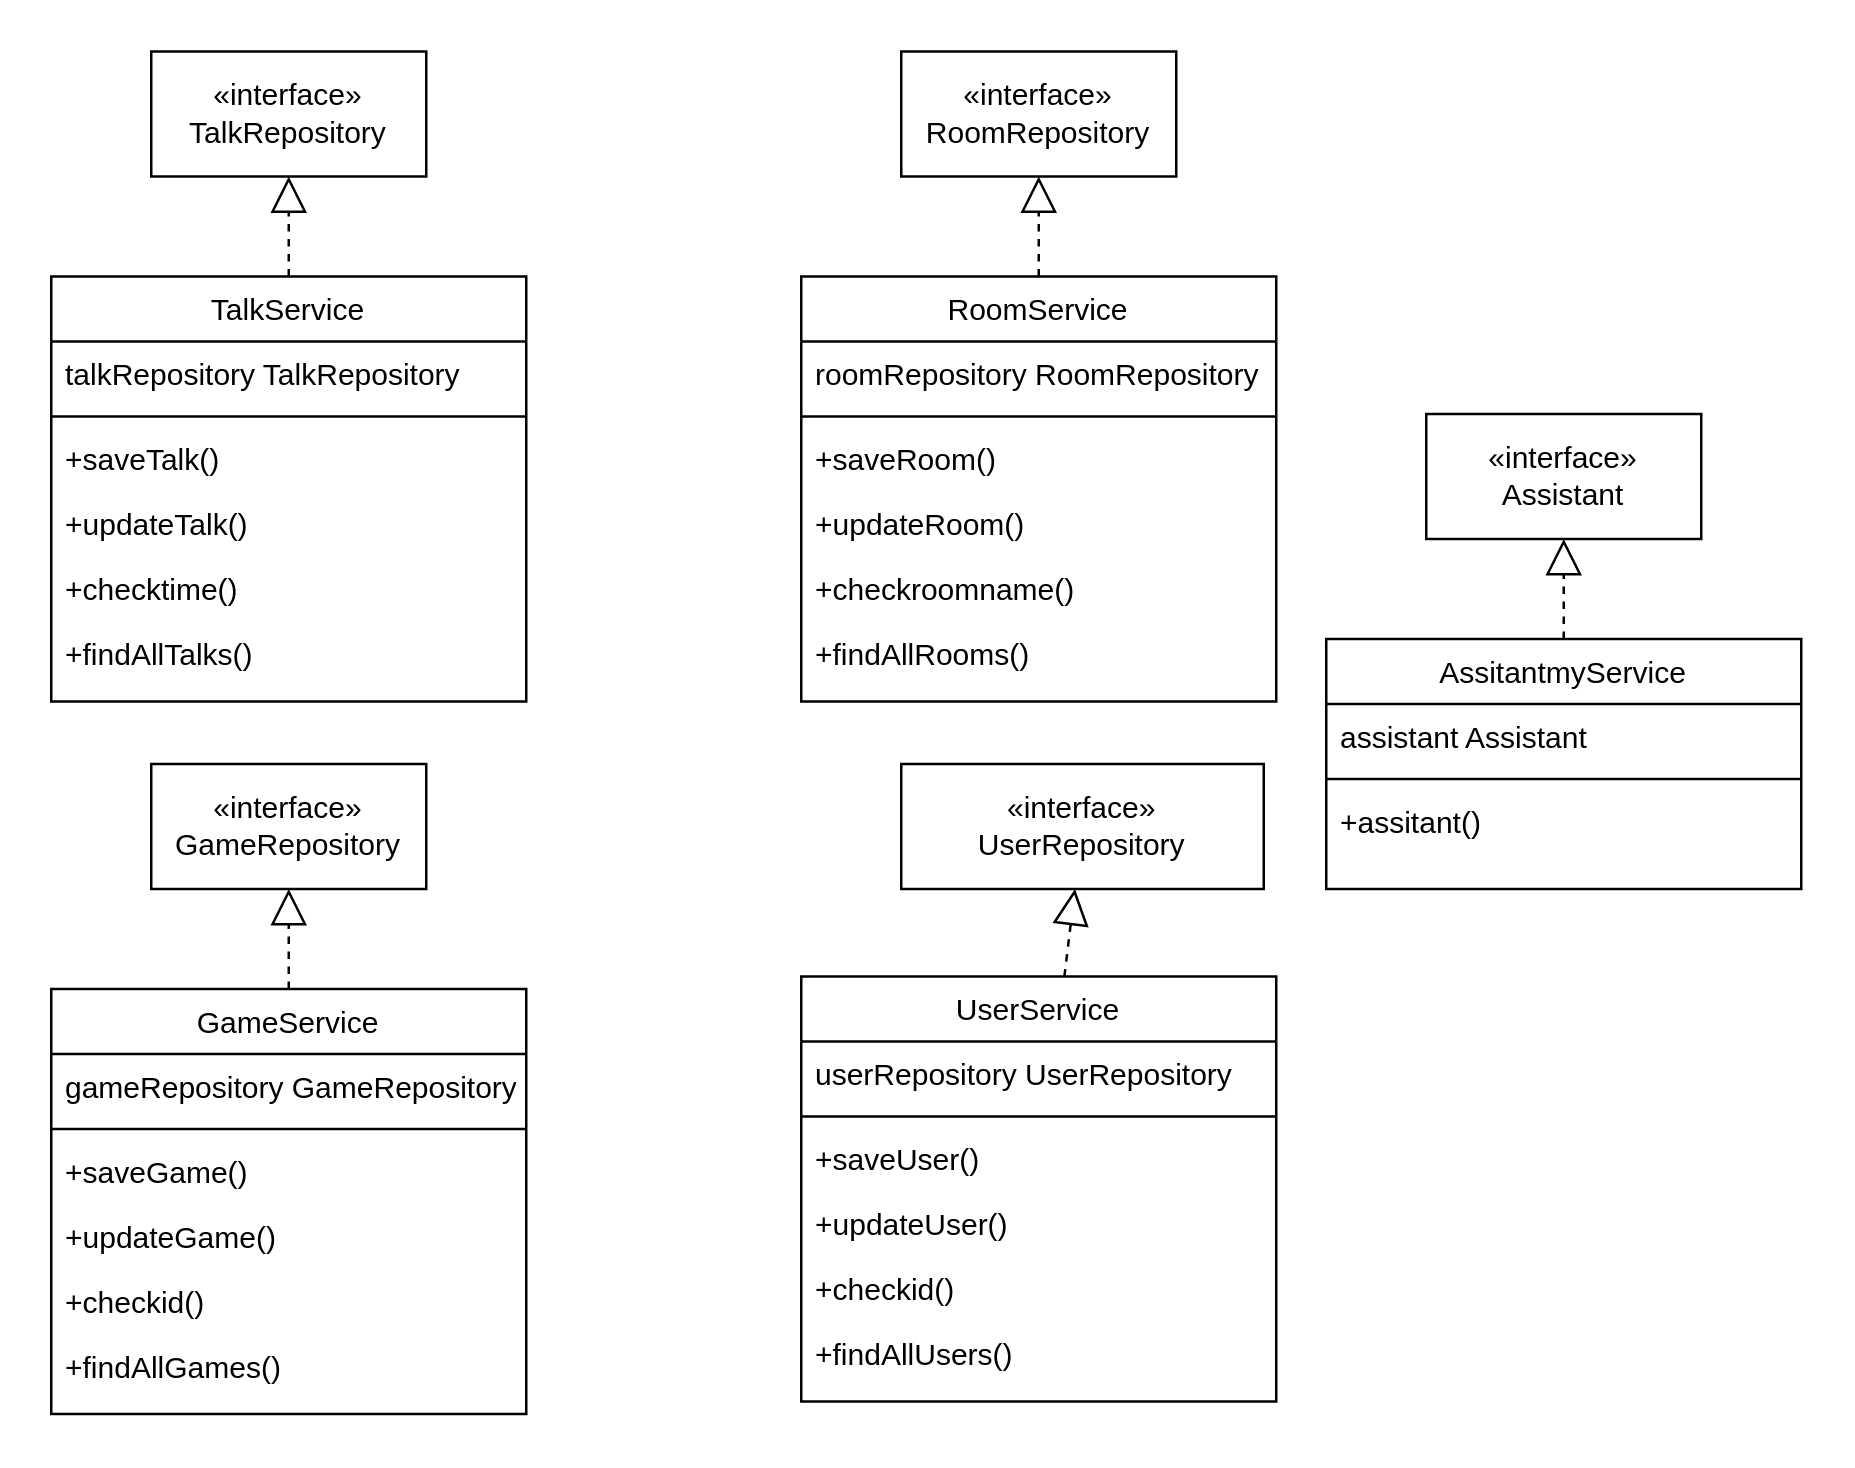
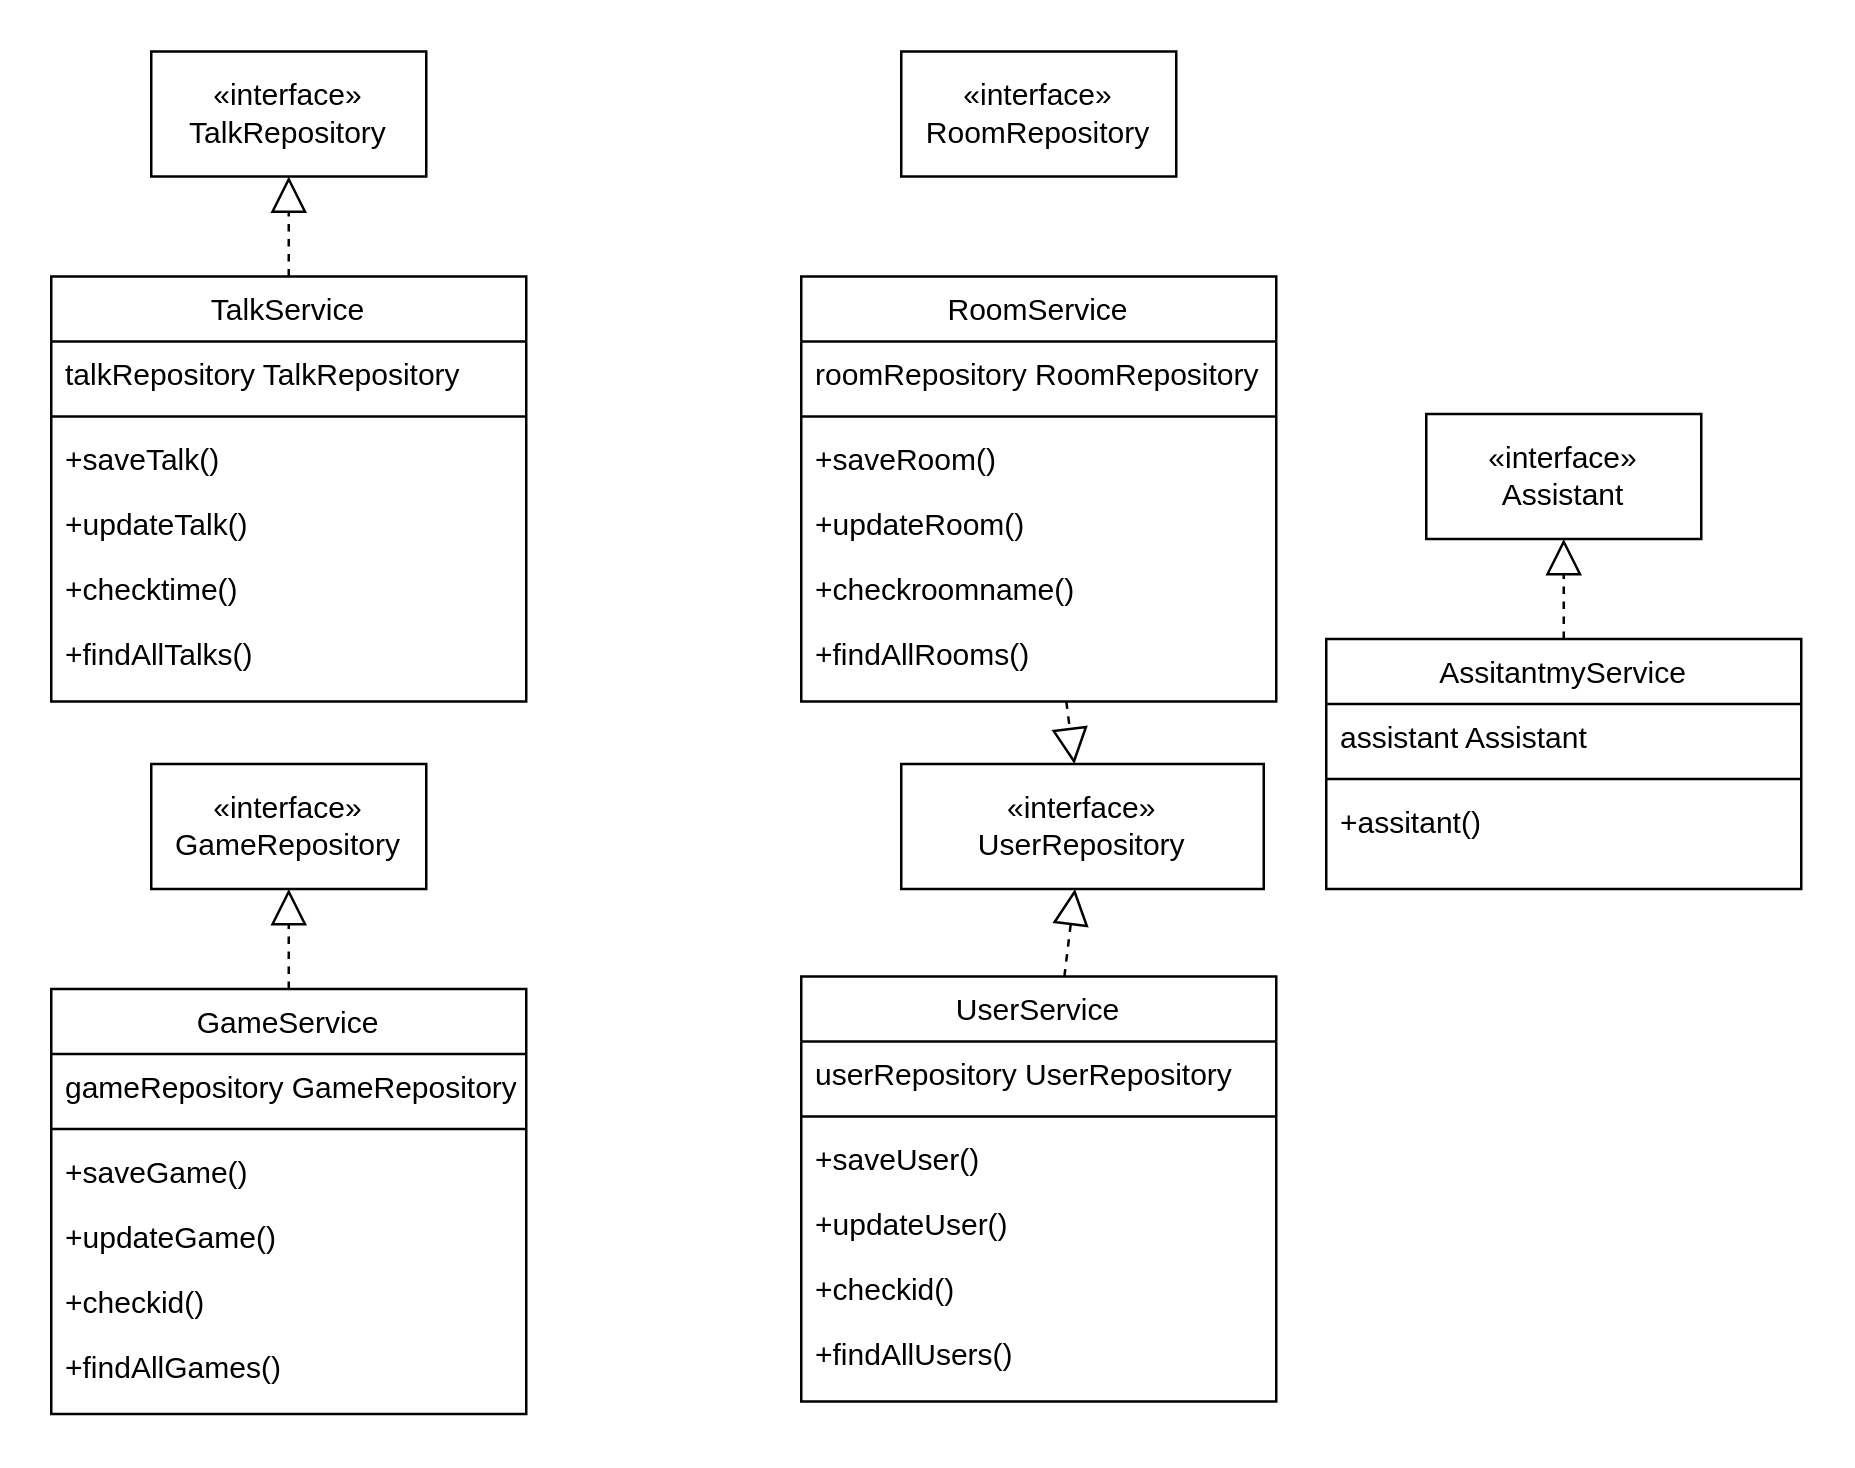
edge "RoomService" -> "«interface» RoomRepository": now "RoomService" -> "«interface» UserRepository"
